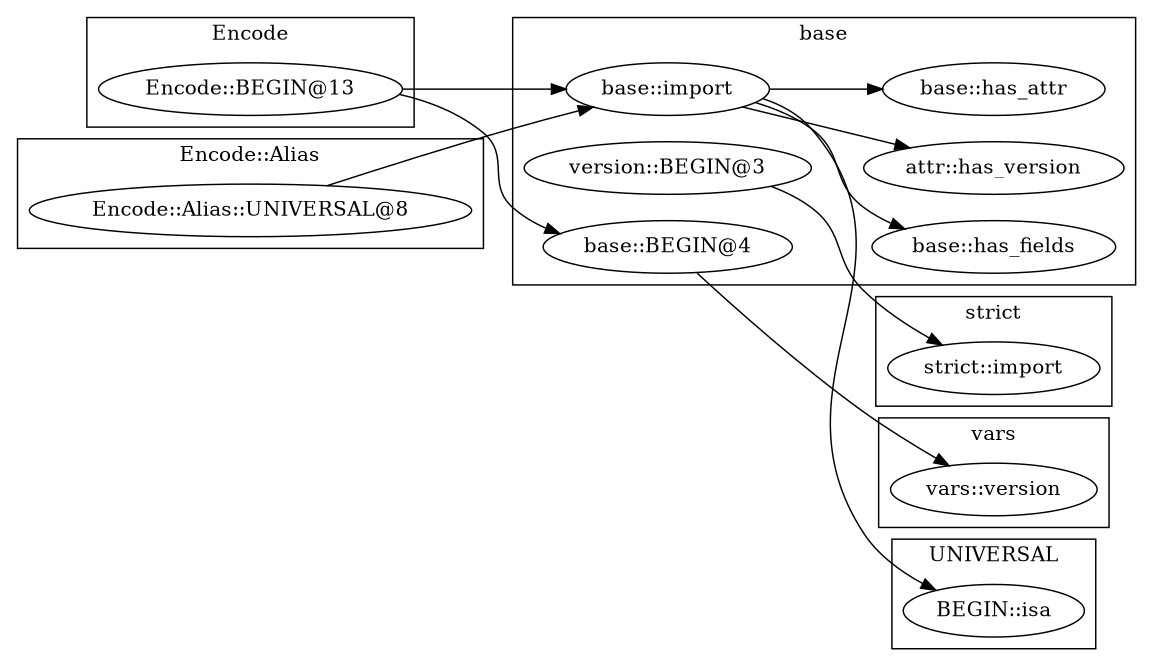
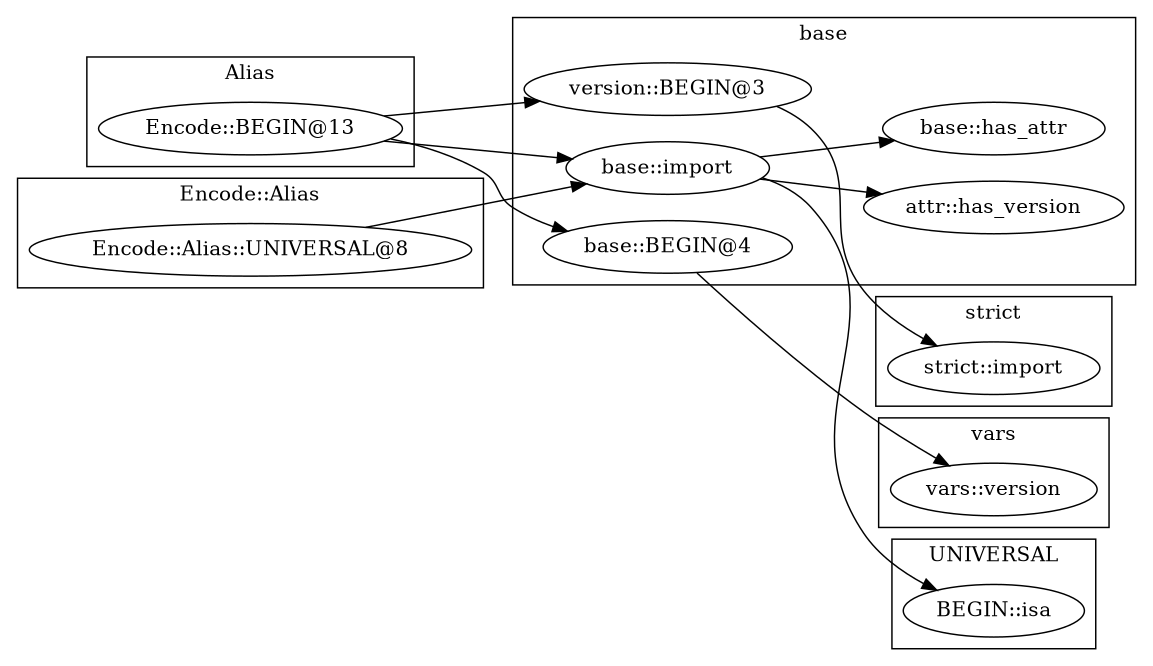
cluster "Encode": label "Encode" -> "Alias"
edge "Encode::BEGIN@13" -> "version::BEGIN@3": added
node "base::has_fields": removed
